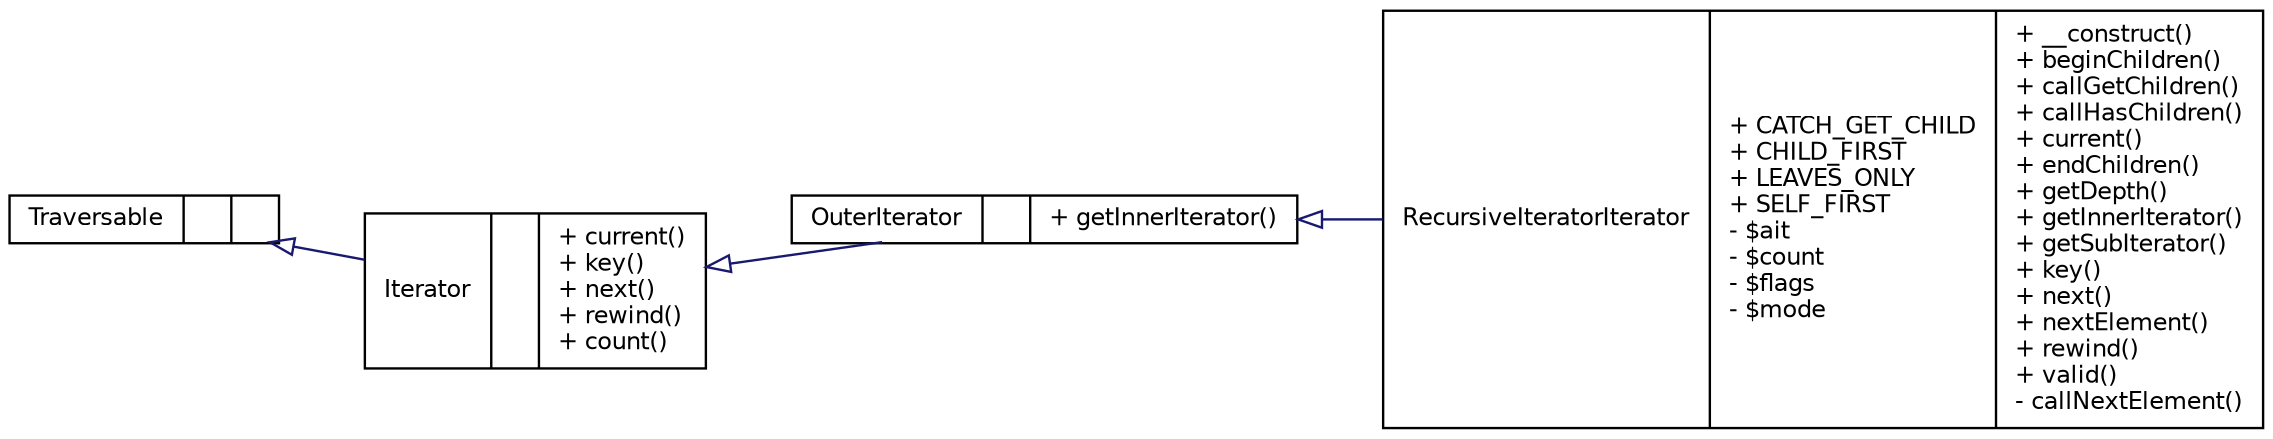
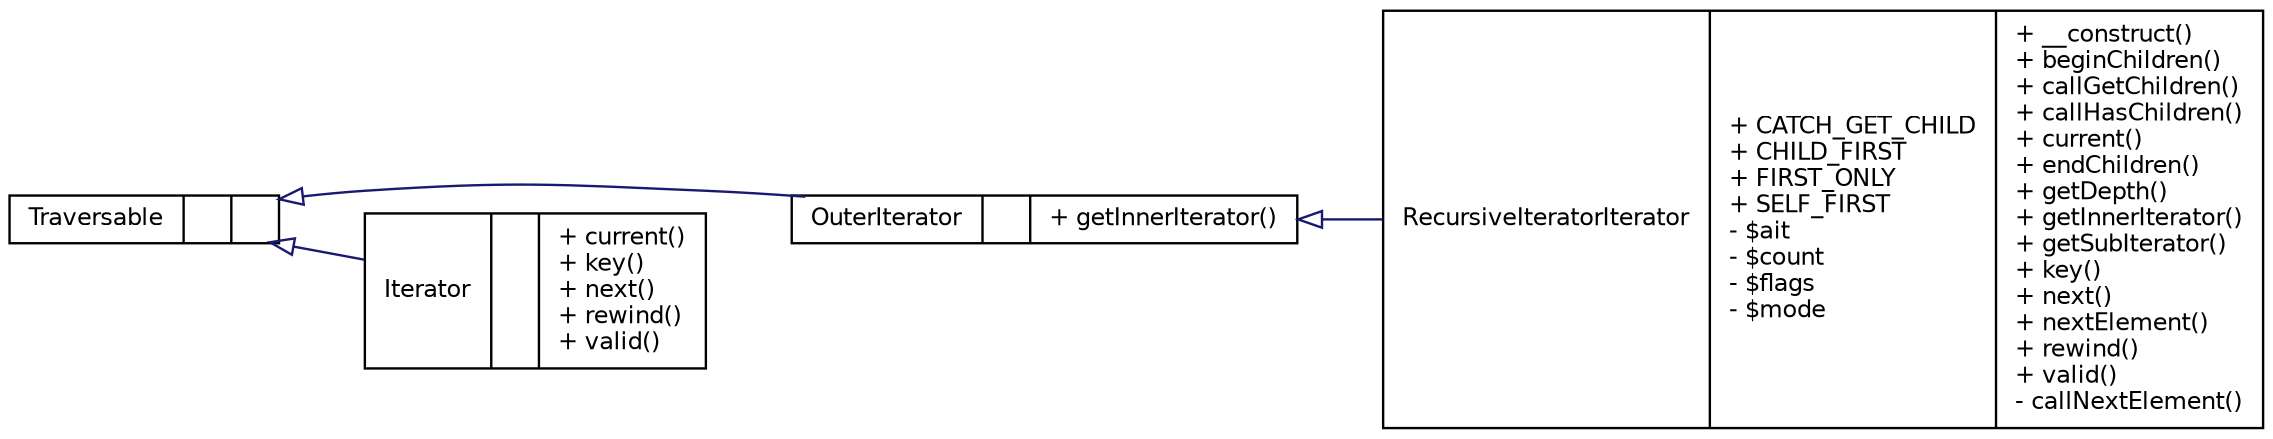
node "RecursiveIteratorIterator": text "+ LEAVES_ONLY" -> "+ FIRST_ONLY"
edge "OuterIterator" -> "Iterator": now "OuterIterator" -> "Traversable"
node "Iterator": text "+ count()" -> "+ valid()"
